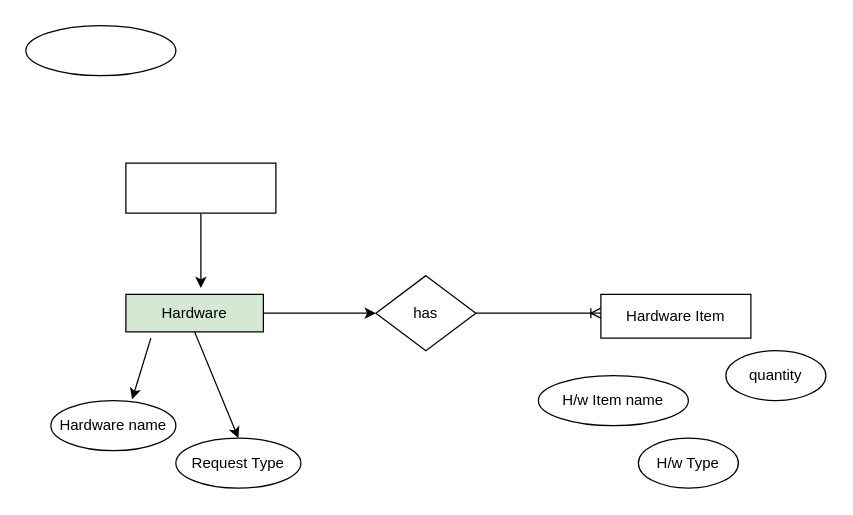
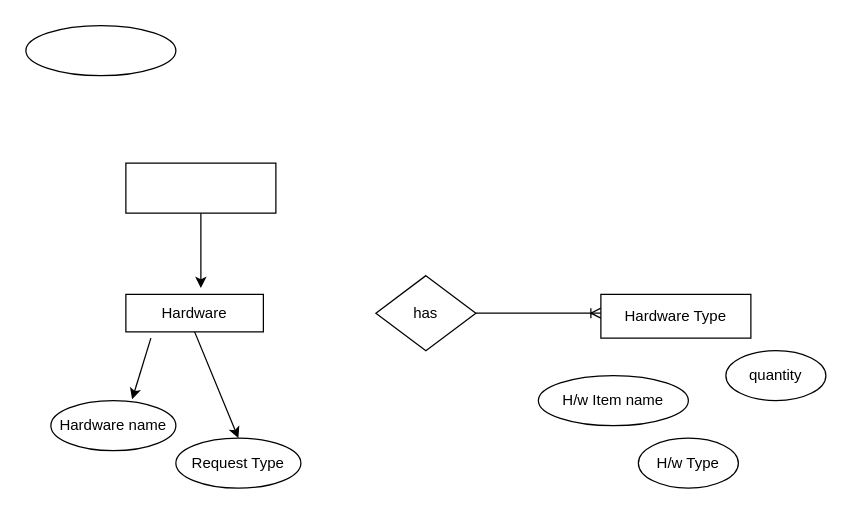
node "Hardware": fillcolor #d5e8d4 -> #ffffff
edge "Hardware" -> "has": removed
node "Hardware Item": label "Hardware Item" -> "Hardware Type"
